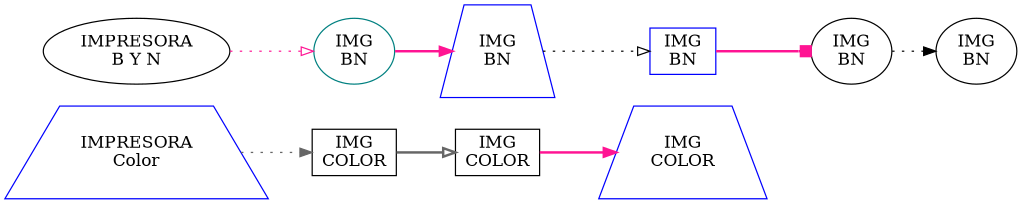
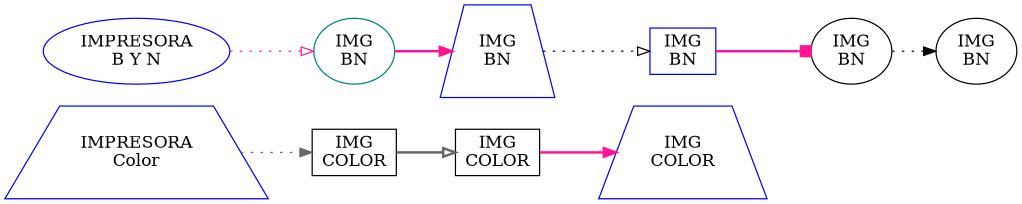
node "IMPRESORA B Y N": color black -> blue
